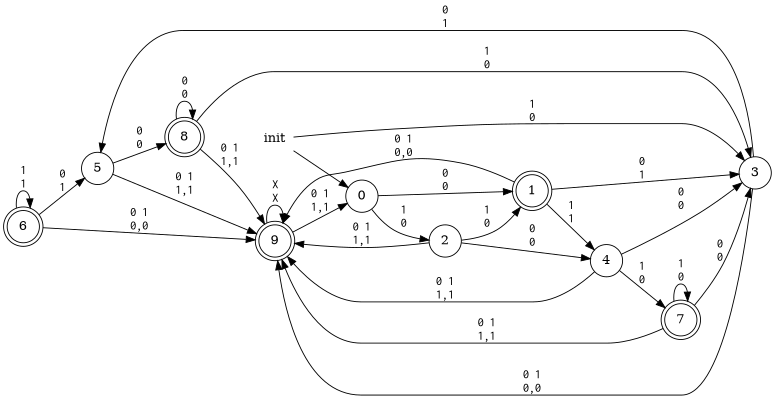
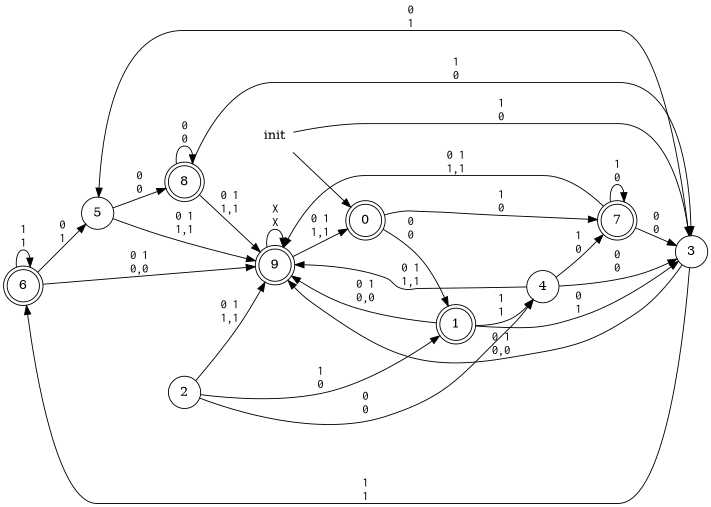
node "0": shape circle -> doublecircle
edge "0" -> "2": now "0" -> "7"
edge "3" -> "6": added, label "1 1"
